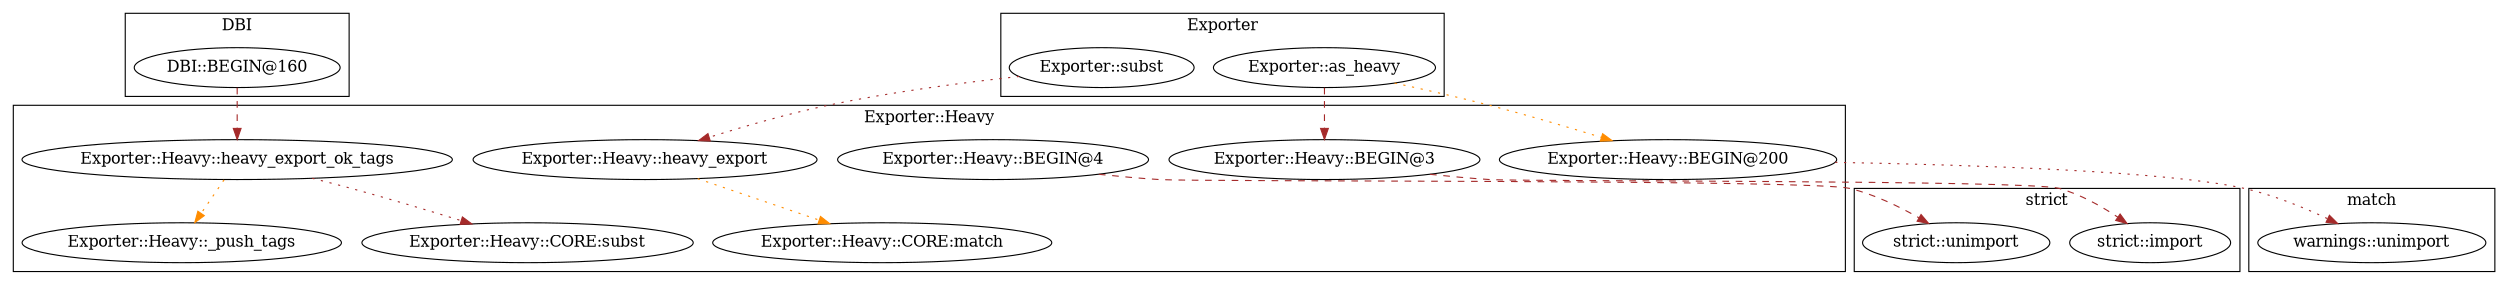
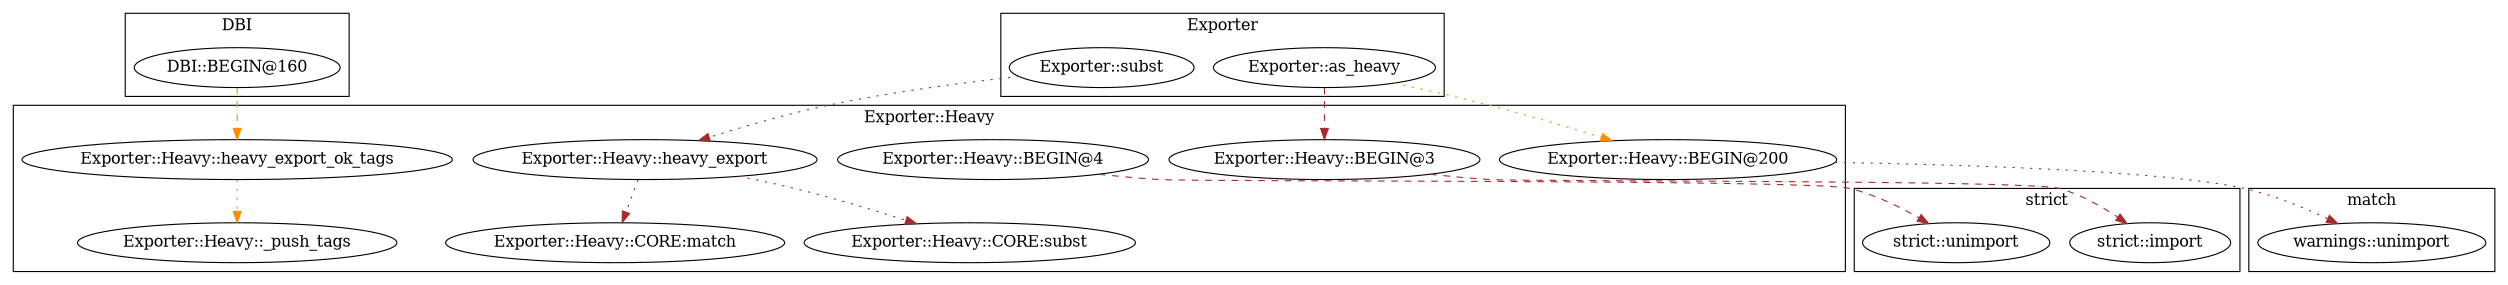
edge "DBI::BEGIN@160" -> "Exporter::Heavy::heavy_export_ok_tags": color brown -> darkorange
edge "Exporter::Heavy::heavy_export_ok_tags" -> "Exporter::Heavy::CORE:subst": now "Exporter::Heavy::heavy_export" -> "Exporter::Heavy::CORE:subst"
edge "Exporter::Heavy::heavy_export" -> "Exporter::Heavy::CORE:match": color darkorange -> brown
